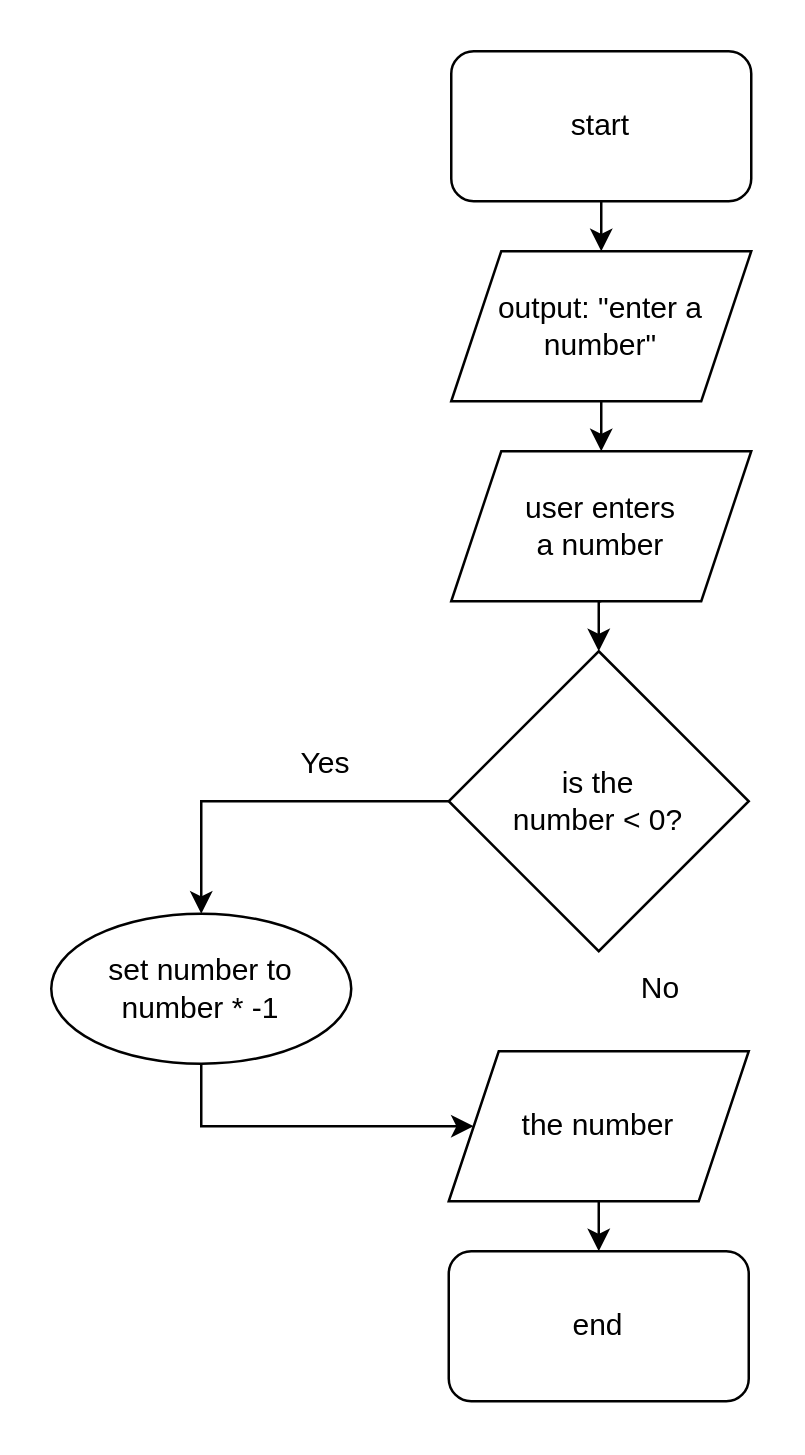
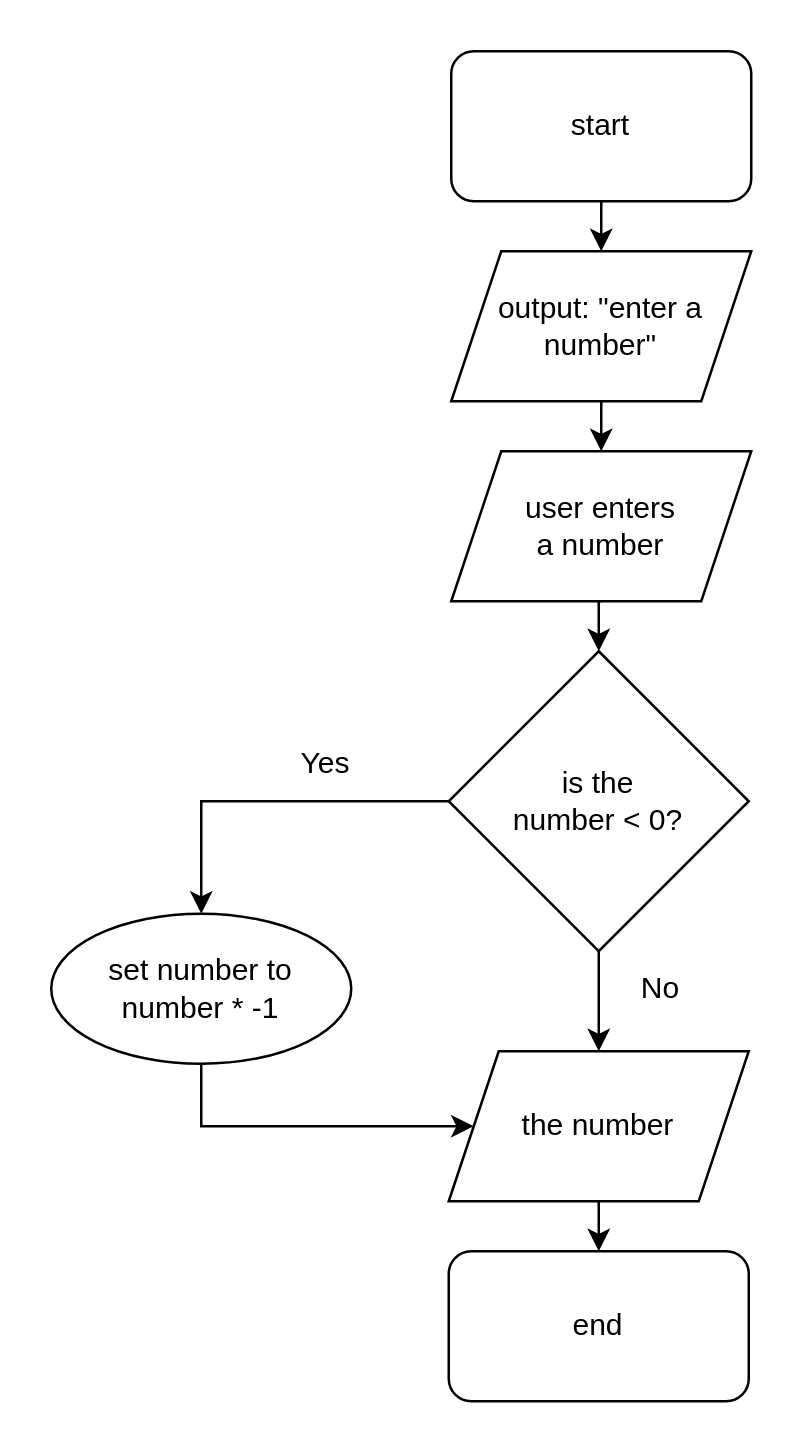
edge "is the number < 0?" -> "the number": added
